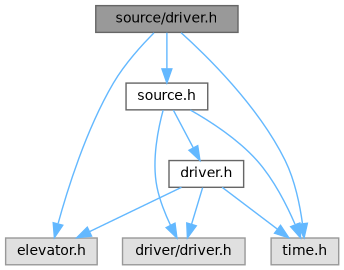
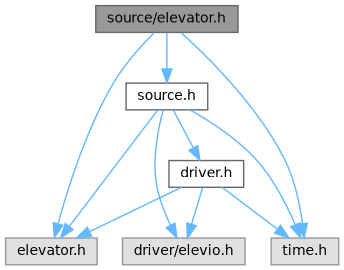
node "source/driver.h": label "source/driver.h" -> "source/elevator.h"
edge "source.h" -> "elevator.h": added
node "driver/driver.h": label "driver/driver.h" -> "driver/elevio.h"
